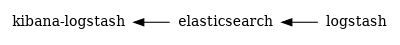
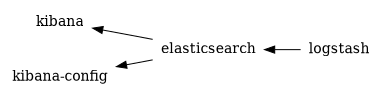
node "kibana": added
node "kibana-logstash": label "kibana-logstash" -> "kibana-config"
